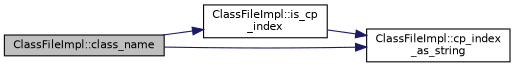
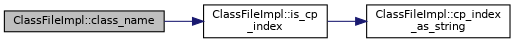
edge "ClassFileImpl::class_name" -> "ClassFileImpl::cp_index _as_string": removed
